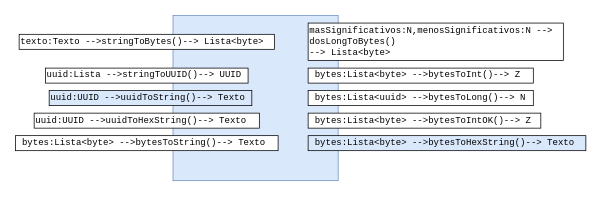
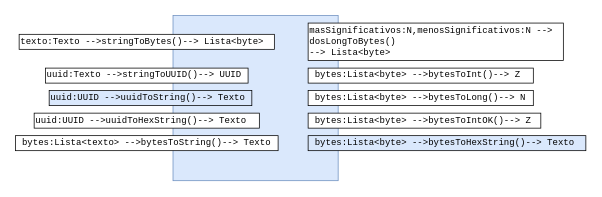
node "uuid:Lista -->stringToUUID()--> UUID": label "uuid:Lista -->stringToUUID()--> UUID" -> "uuid:Texto -->stringToUUID()--> UUID"
node "bytes:Lista<uuid> -->bytesToLong()--> N": label "bytes:Lista<uuid> -->bytesToLong()--> N" -> "bytes:Lista<byte> -->bytesToLong()--> N"
node "bytes:Lista<byte> -->bytesToString()--> Texto": label "bytes:Lista<byte> -->bytesToString()--> Texto" -> "bytes:Lista<texto> -->bytesToString()--> Texto"
